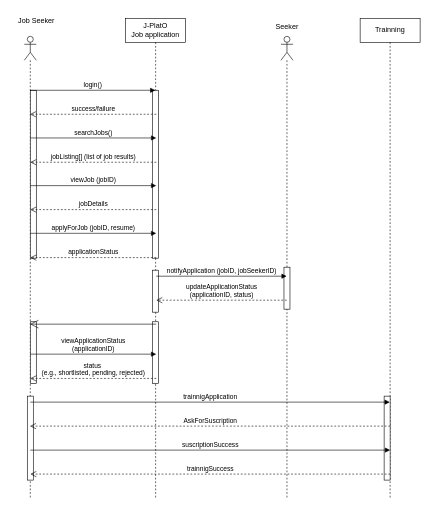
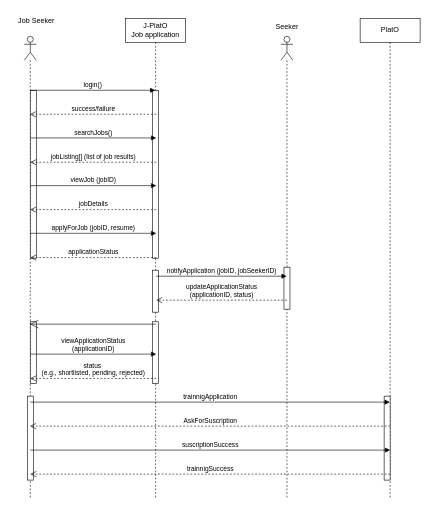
node "Trainning": label "Trainning" -> "PlatO"
